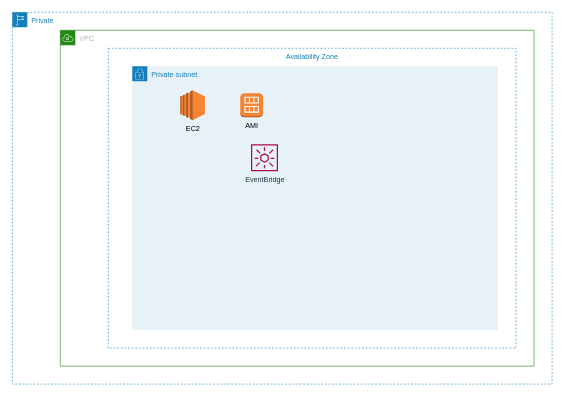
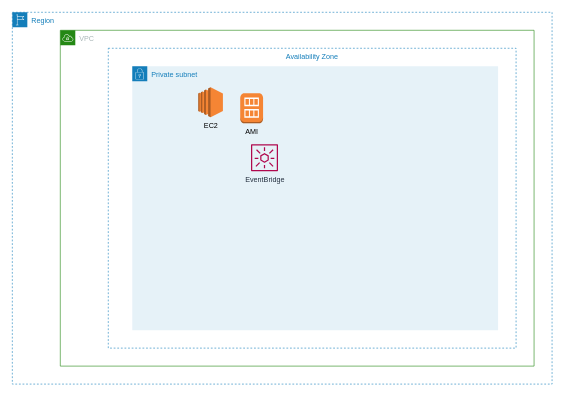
node "Private": label "Private" -> "Region"
node "EC2": moved (193, 105) -> (211, 102)
node "AMI": size 23x24 -> 23x30
